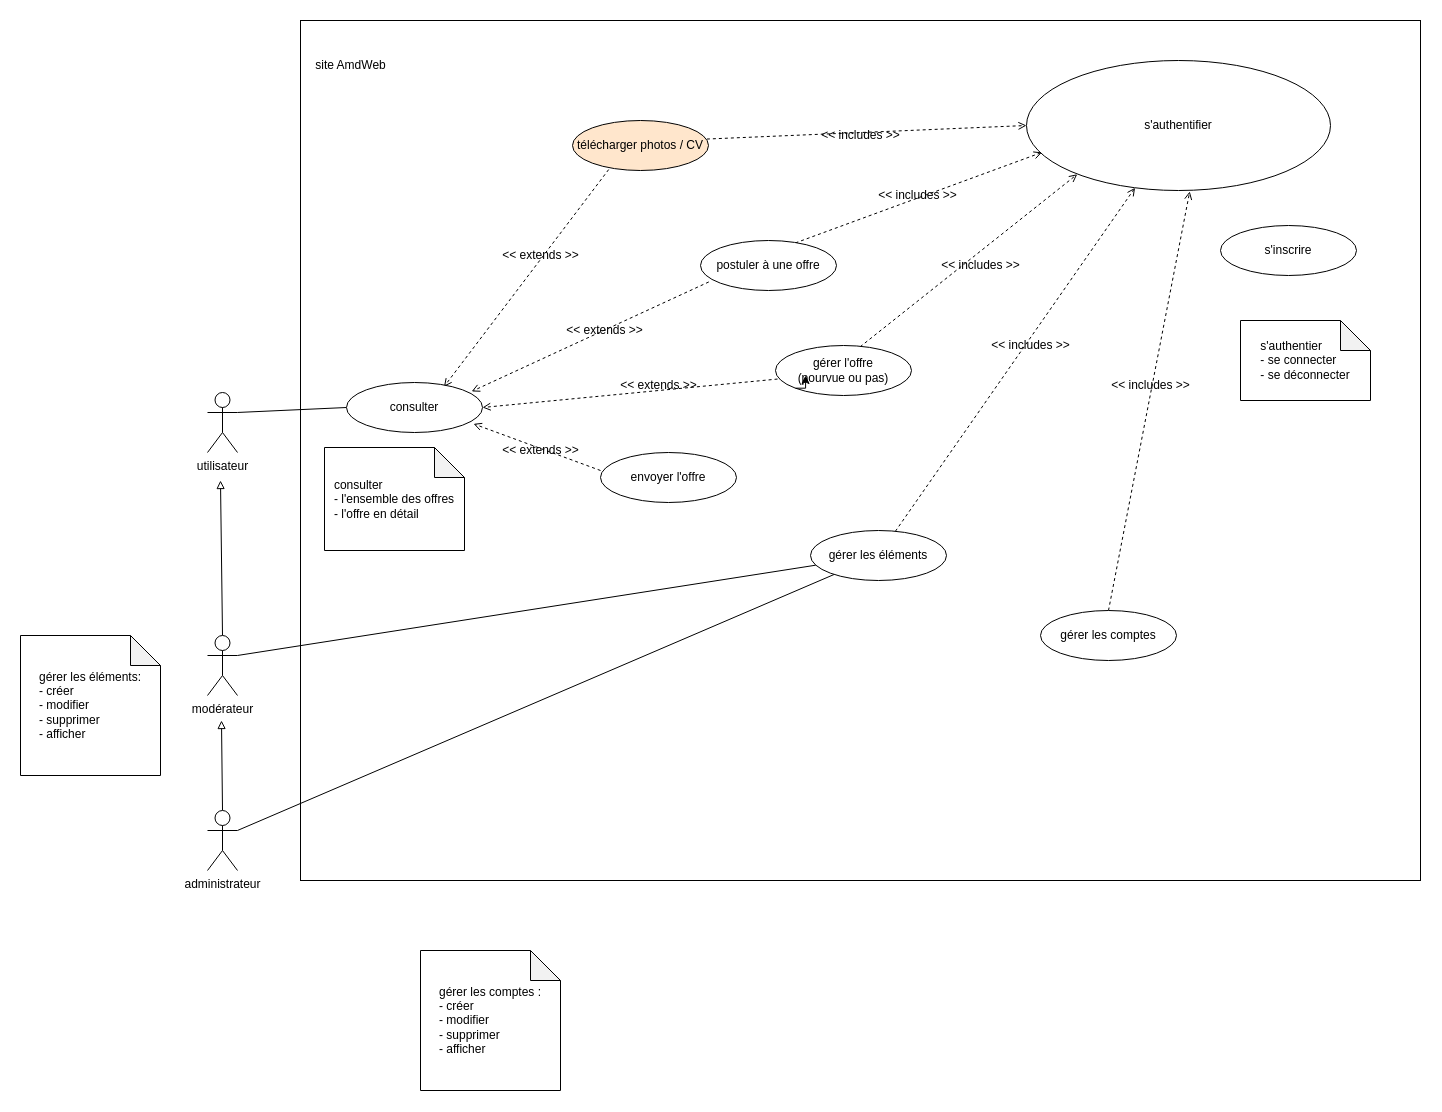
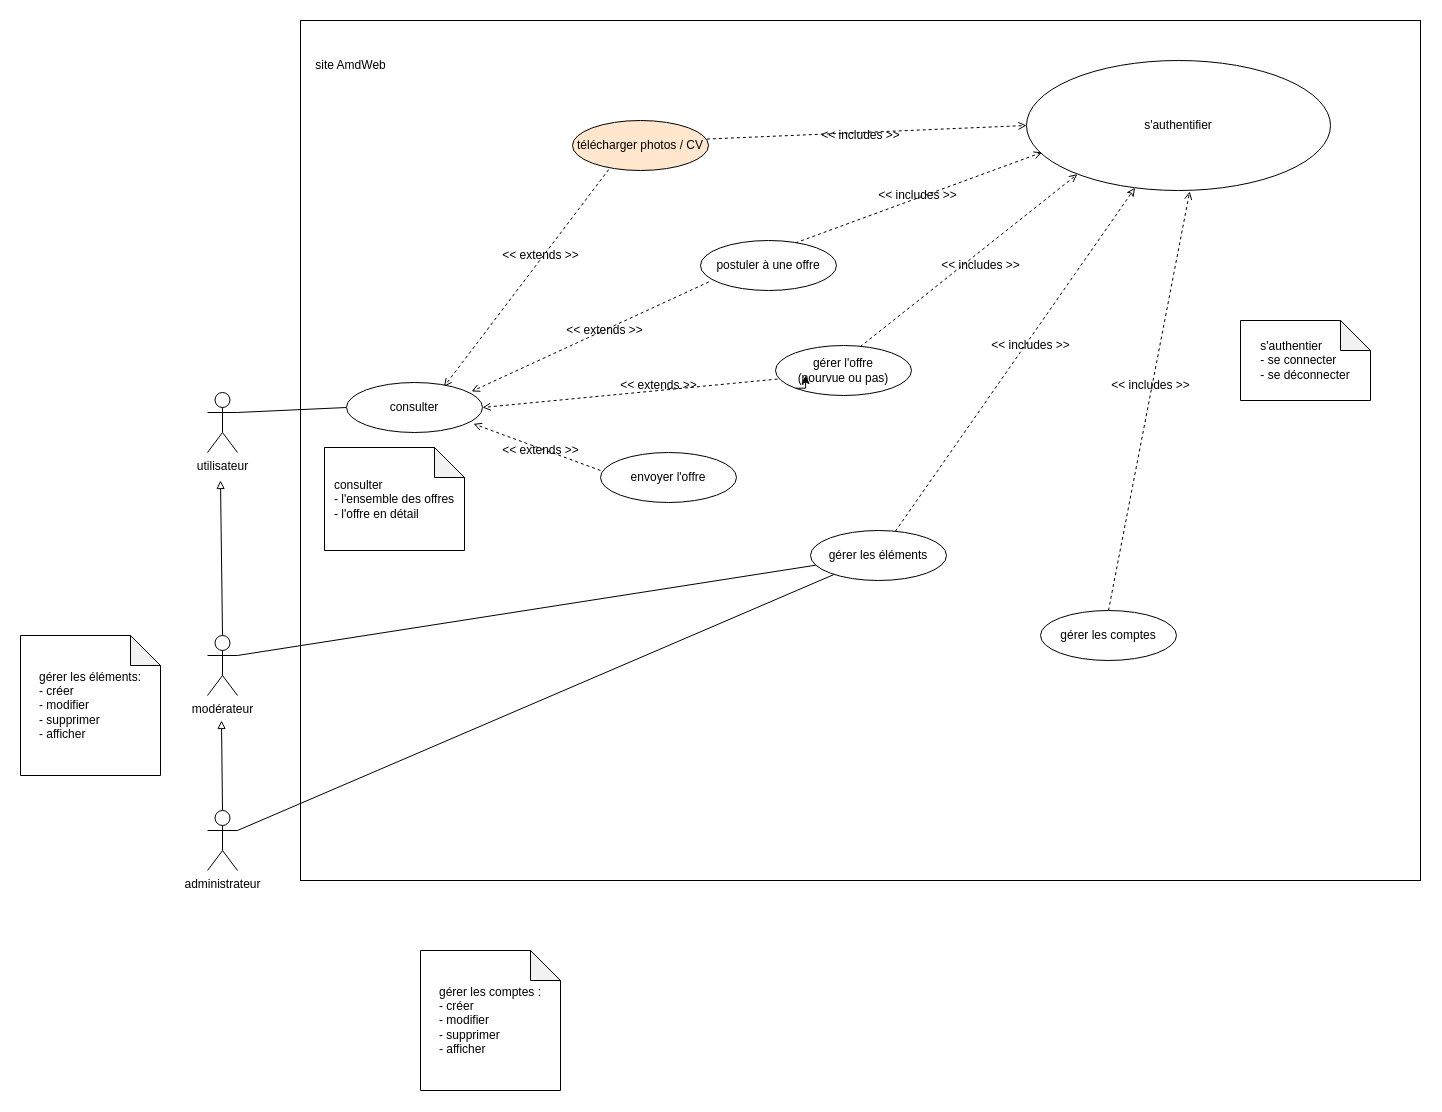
edge "gérer les éléments" -> "s'authentifier": arrowhead open -> classic
node "s'inscrire": removed
